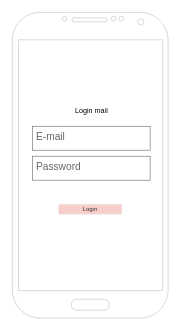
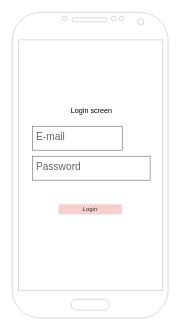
node "Login mail": label "Login mail" -> "Login screen"
node "E-mail": size 118x24 -> 90x24
